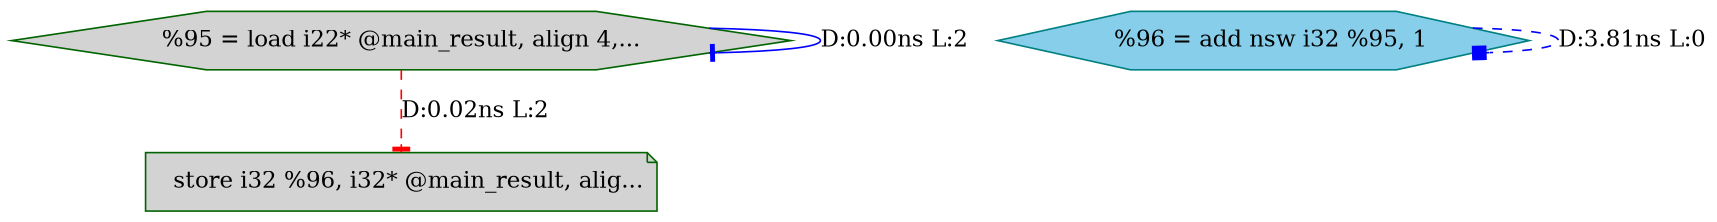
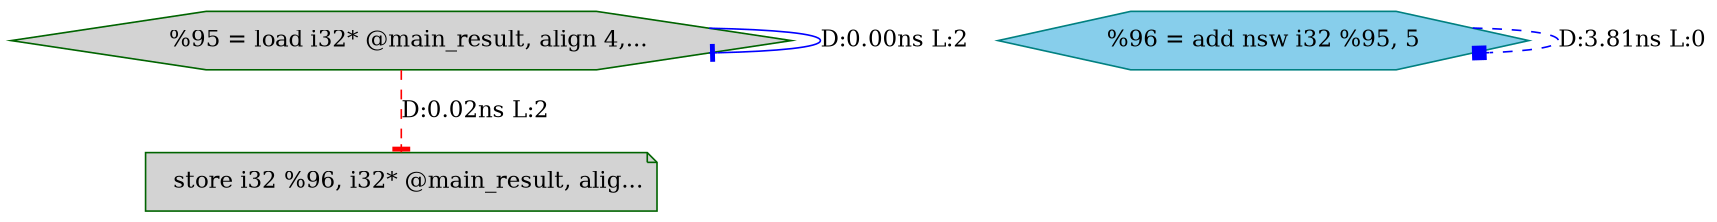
node "%95 = load i22* @main_result, align 4,...": label "%95 = load i22* @main_result, align 4,..." -> "%95 = load i32* @main_result, align 4,..."
node "%96 = add nsw i32 %95, 1": label "%96 = add nsw i32 %95, 1" -> "%96 = add nsw i32 %95, 5"
